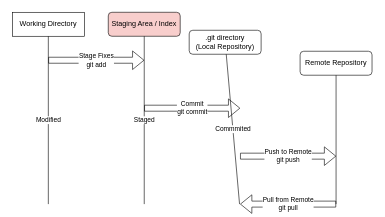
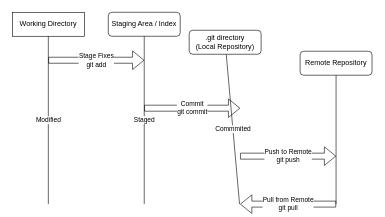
node "Staging Area / Index": fillcolor #f8cecc -> #ffffff
